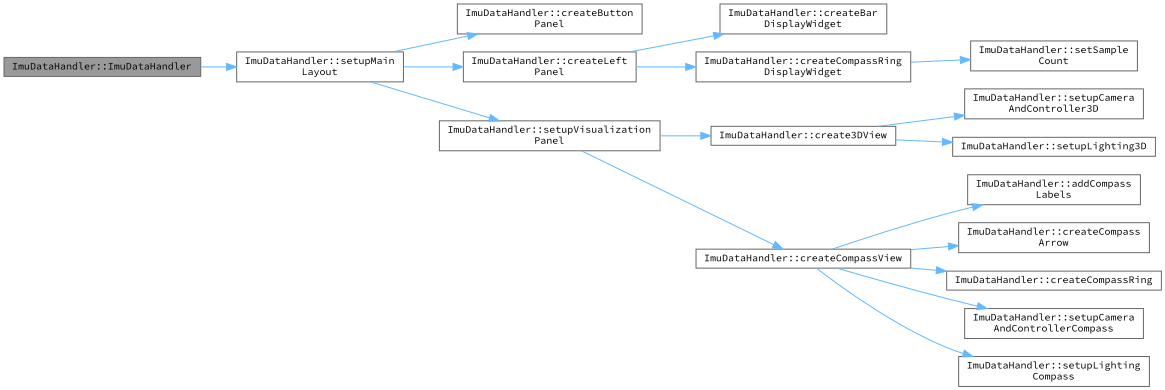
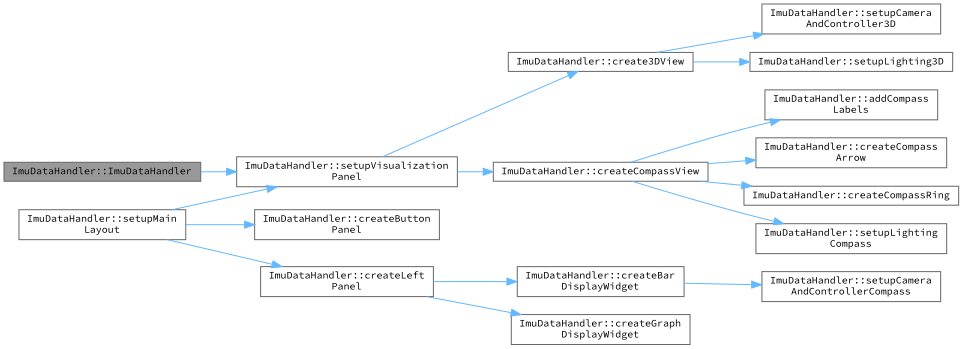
node "ImuDataHandler::setSample Count": removed
edge "ImuDataHandler::ImuDataHandler" -> "ImuDataHandler::setupMain Layout": now "ImuDataHandler::ImuDataHandler" -> "ImuDataHandler::setupVisualization Panel"
node "ImuDataHandler::createCompassRing DisplayWidget": label "ImuDataHandler::createCompassRing DisplayWidget" -> "ImuDataHandler::createGraph DisplayWidget"
edge "ImuDataHandler::createCompassView" -> "ImuDataHandler::setupCamera AndControllerCompass": now "ImuDataHandler::createBar DisplayWidget" -> "ImuDataHandler::setupCamera AndControllerCompass"
